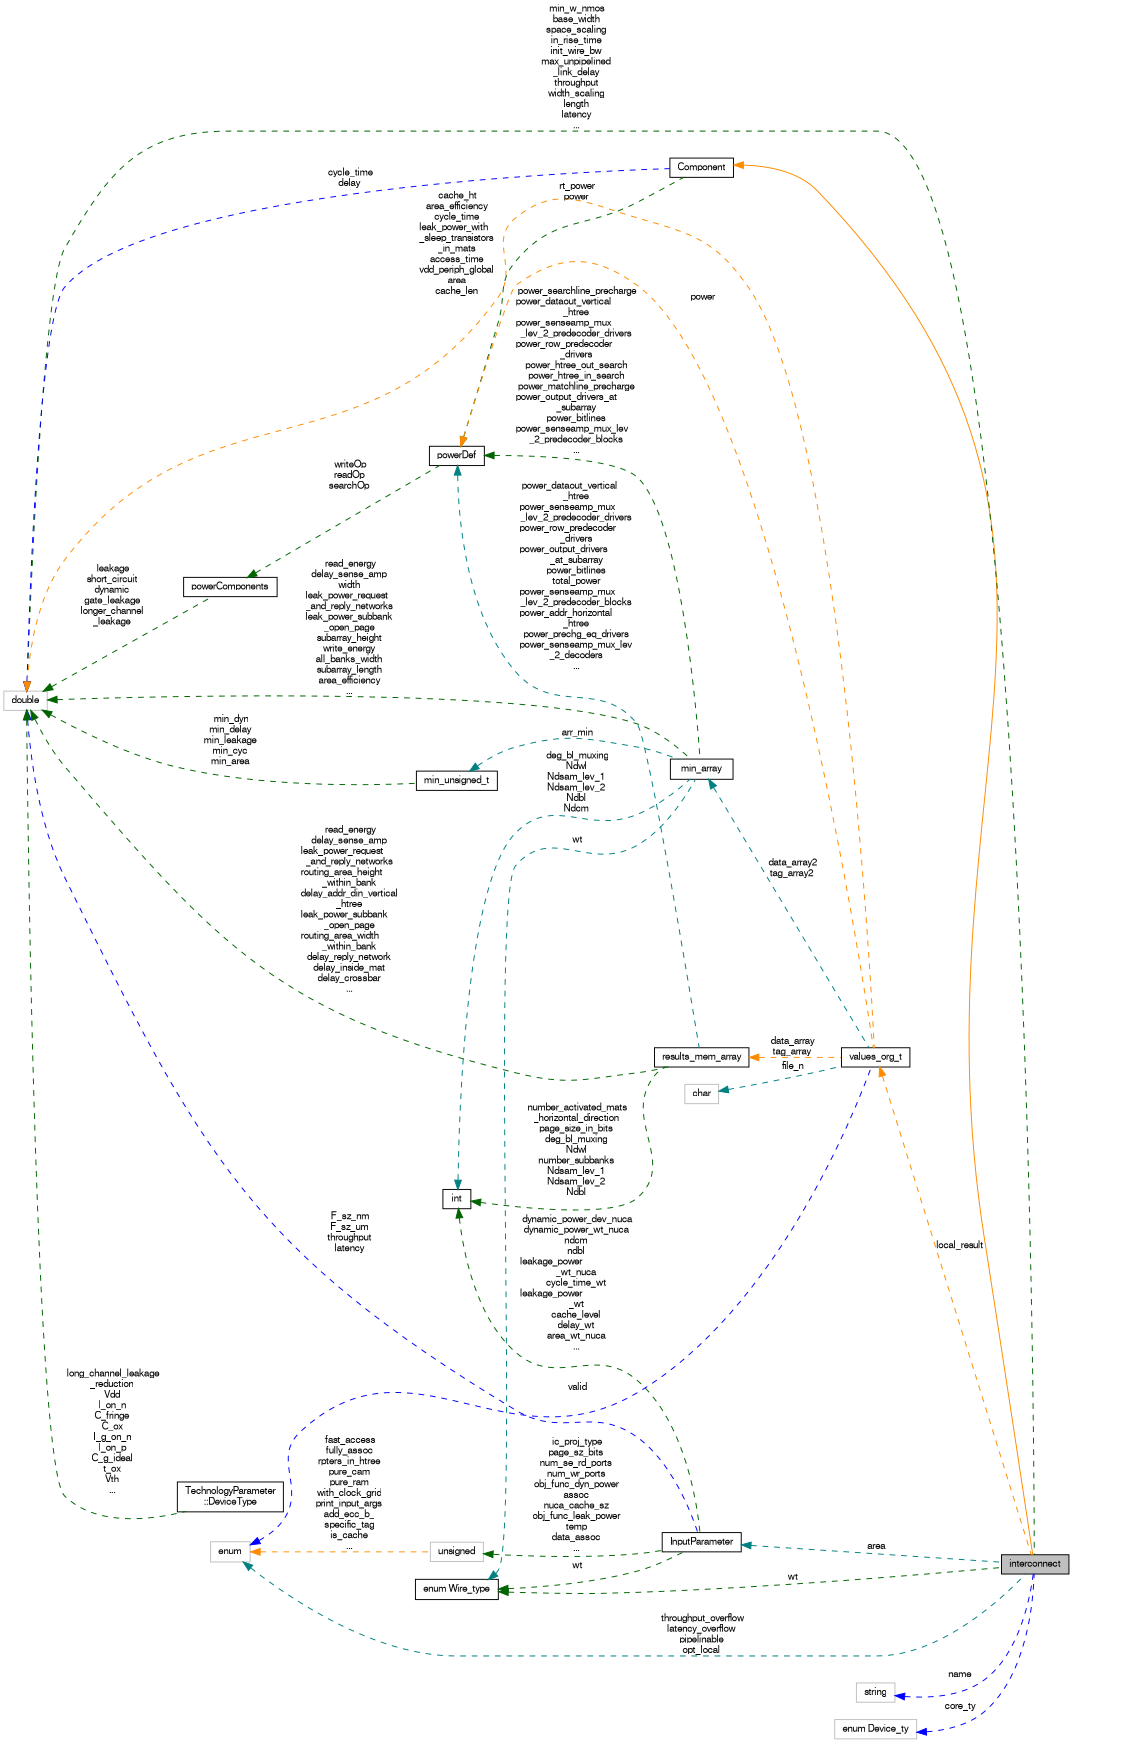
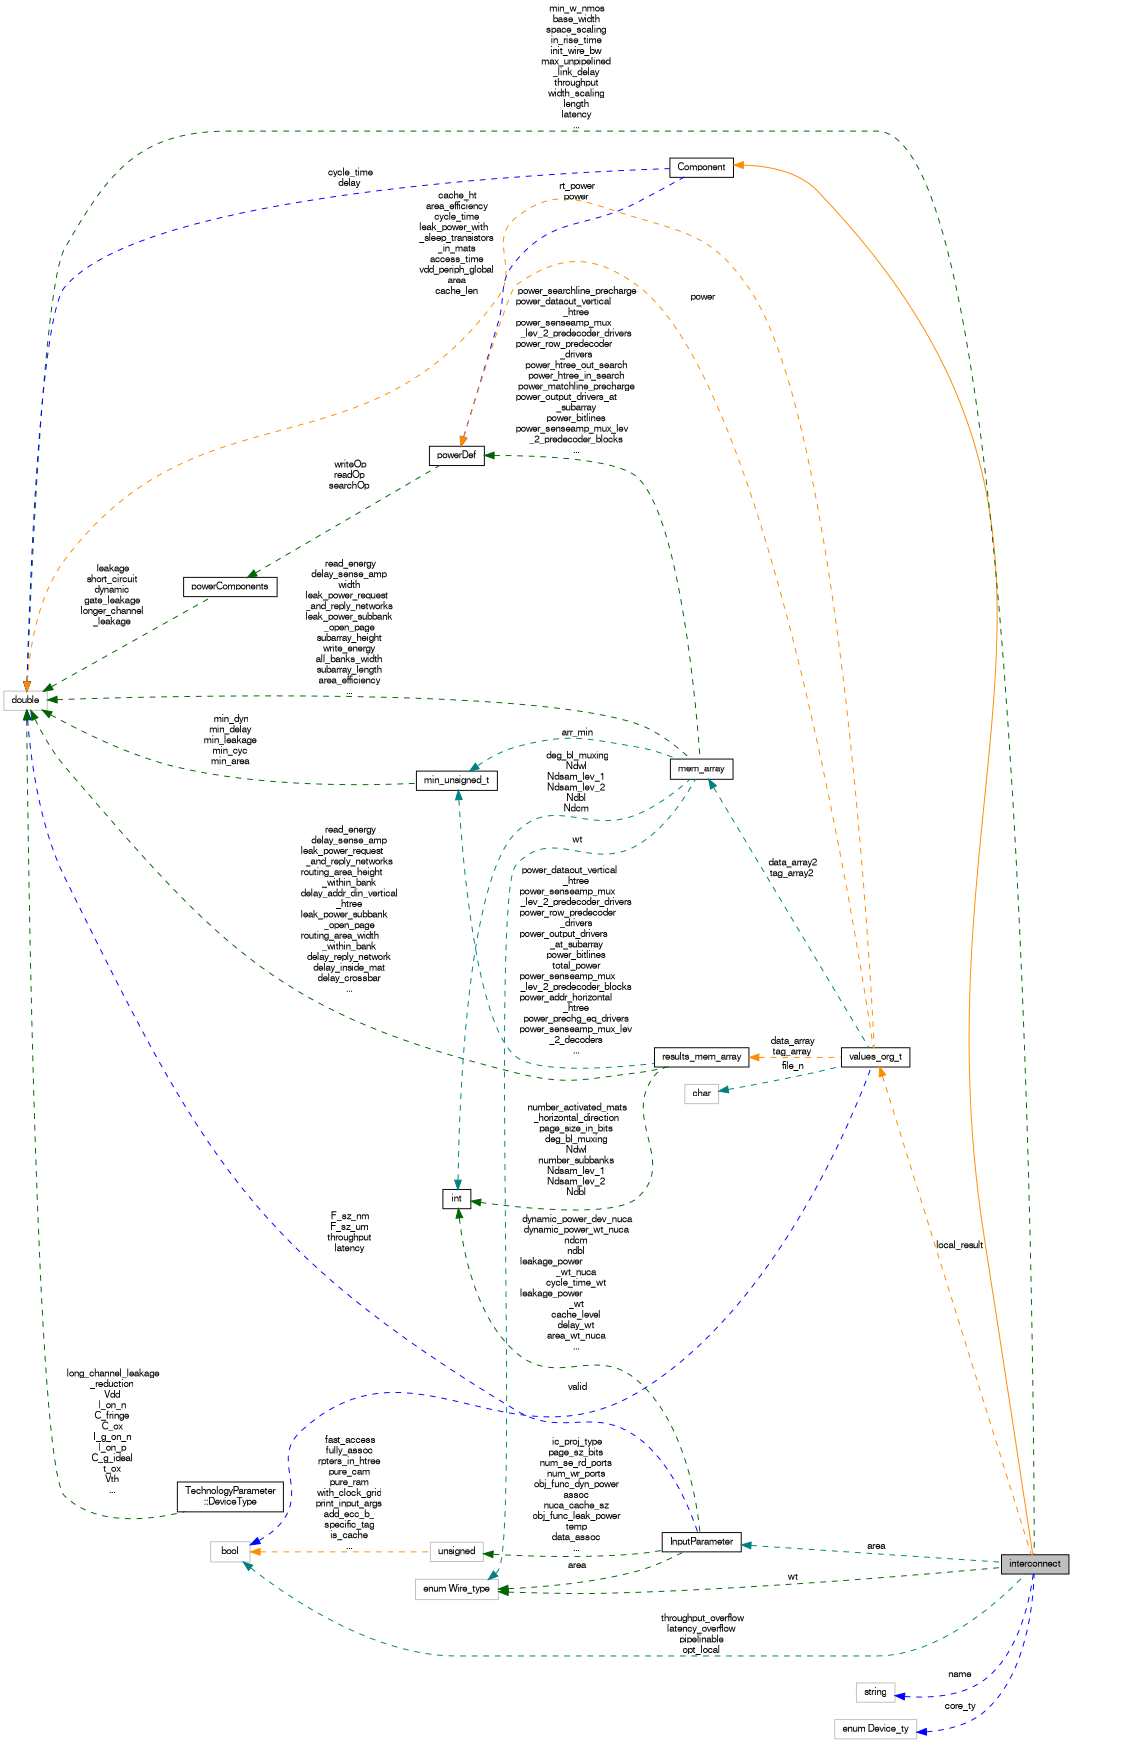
edge "Component" -> "powerDef": color darkgreen -> blue
edge "results_mem_array" -> "powerDef": now "results_mem_array" -> "min_unsigned_t"
node "min_array": label "min_array" -> "mem_array"
node "enum": label "enum" -> "bool"
edge "InputParameter" -> "enum Wire_type": label " wt" -> " area"
node "enum Wire_type": color black -> grey75
